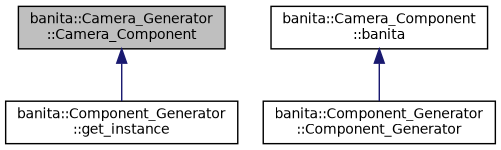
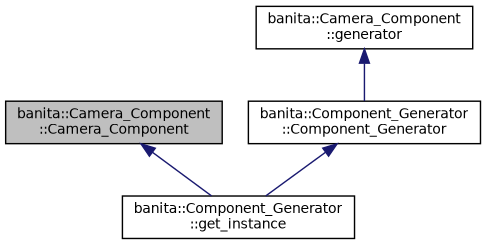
node "banita::Camera_Generator ::Camera_Component": label "banita::Camera_Generator ::Camera_Component" -> "banita::Camera_Component ::Camera_Component"
node "banita::Camera_Component ::banita": label "banita::Camera_Component ::banita" -> "banita::Camera_Component ::generator"
edge "banita::Component_Generator ::get_instance" -> "banita::Component_Generator ::Component_Generator": added
